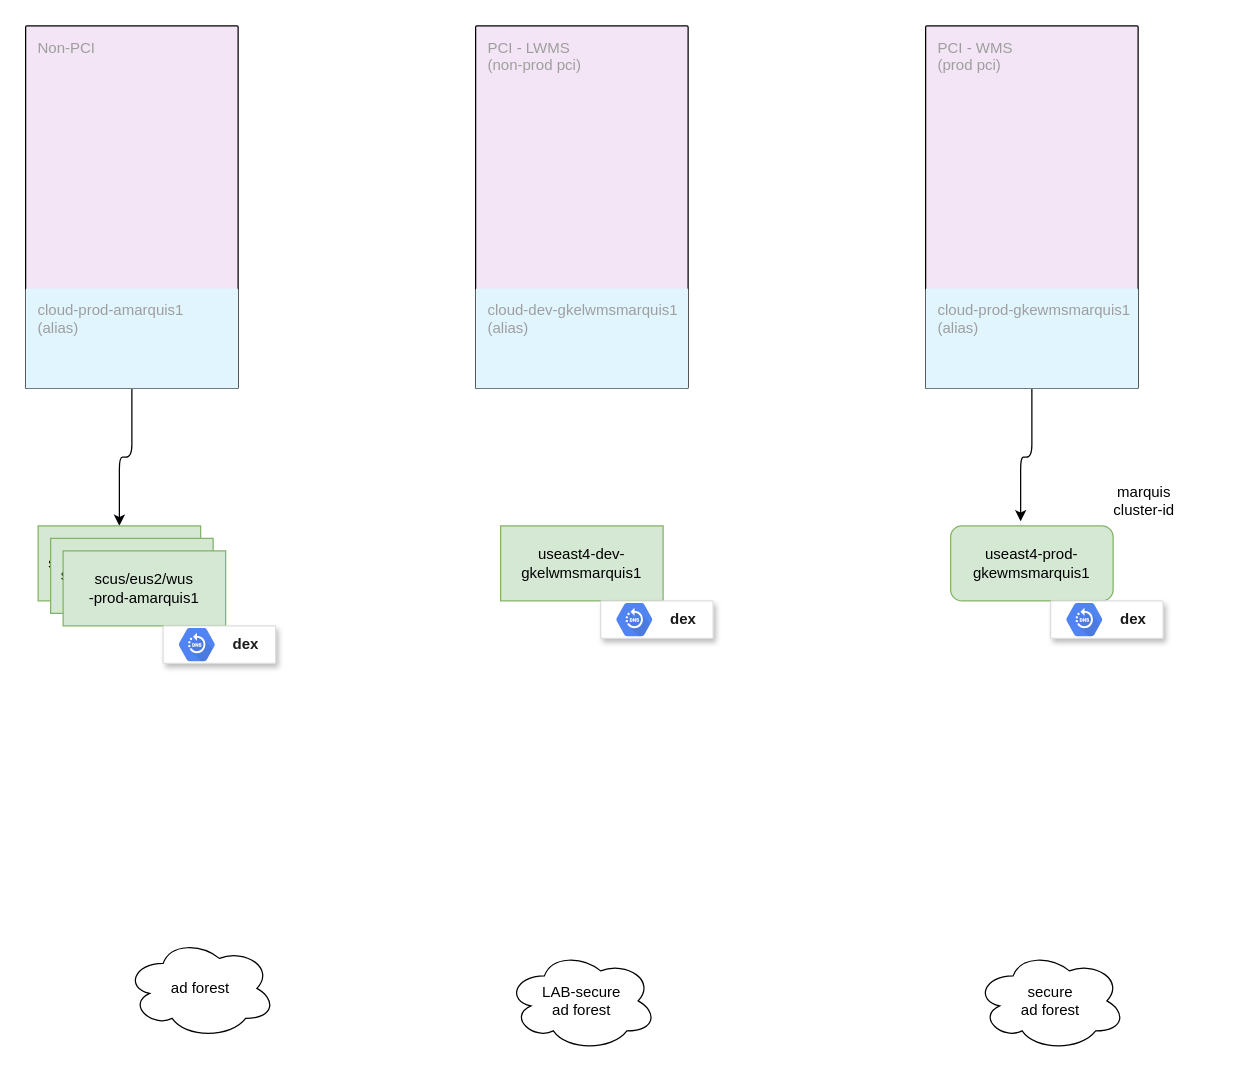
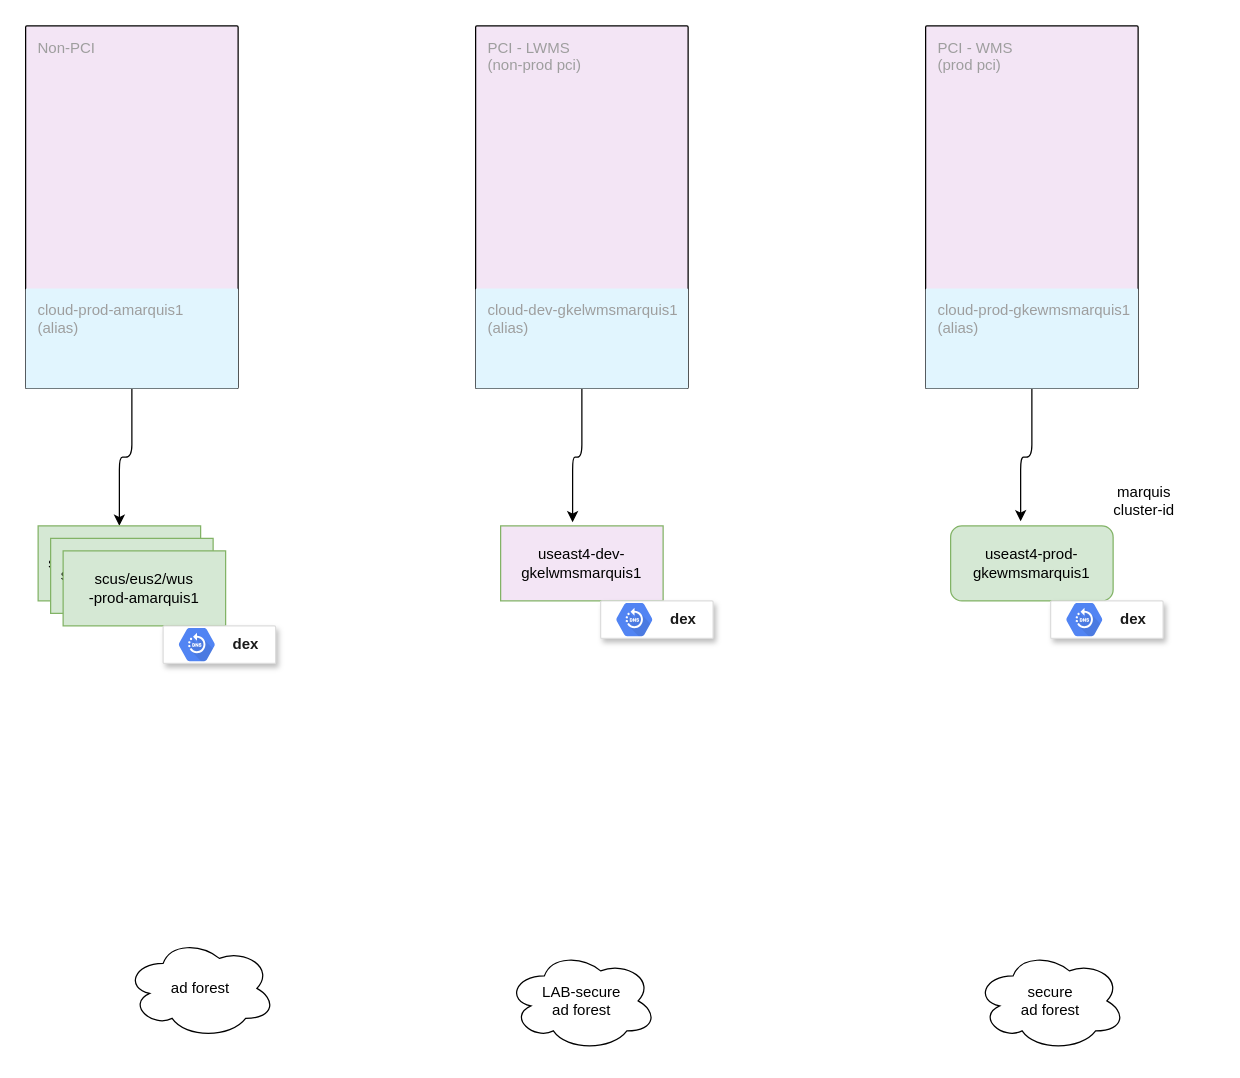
edge "cloud-dev-gkelwmsmarquis1 (alias)" -> "useast4-dev-gkelwmsmarquis1": added
node "useast4-dev-gkelwmsmarquis1": fillcolor #d5e8d4 -> #f3e5f5
